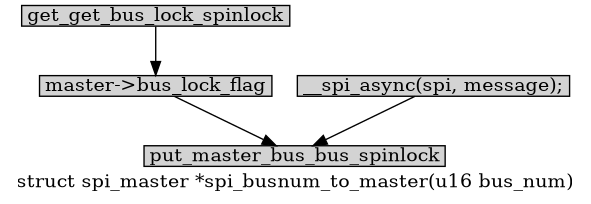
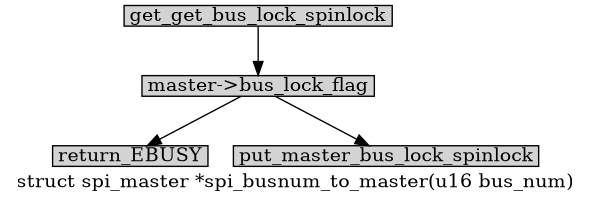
node "__spi_async(spi, message);": removed
node "return_EBUSY": added
node "put_master_bus_bus_spinlock": label "put_master_bus_bus_spinlock" -> "put_master_bus_lock_spinlock"
